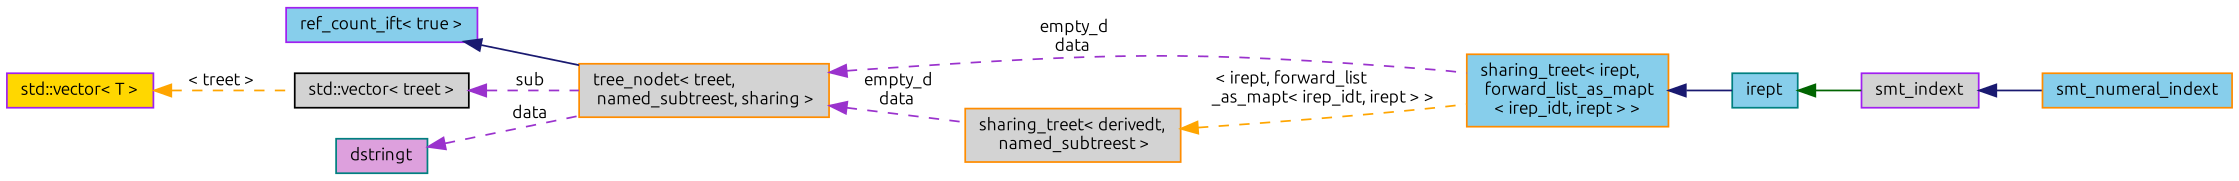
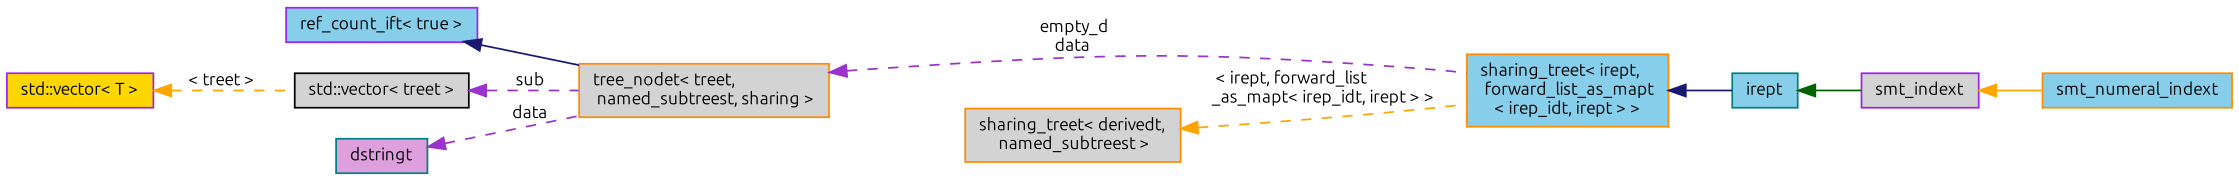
edge "smt_numeral_indext" -> "smt_indext": color midnightblue -> orange
edge "sharing_treet< derivedt, named_subtreest >" -> "tree_nodet< treet, named_subtreest, sharing >": removed, label "empty_d data"
